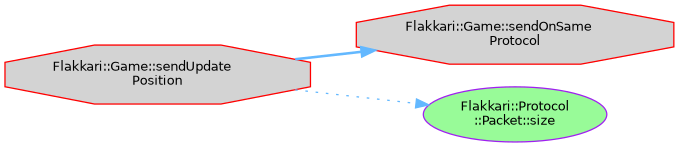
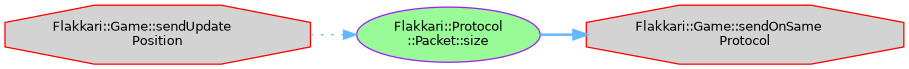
edge "Flakkari::Game::sendUpdate Position" -> "Flakkari::Game::sendOnSame Protocol": now "Flakkari::Protocol ::Packet::size" -> "Flakkari::Game::sendOnSame Protocol"
